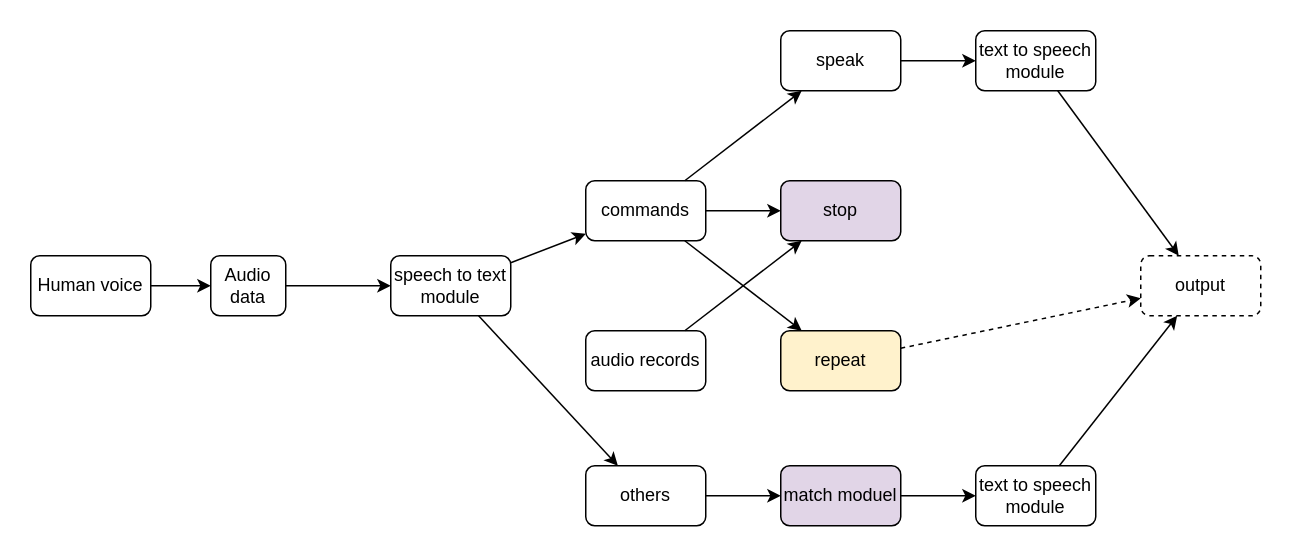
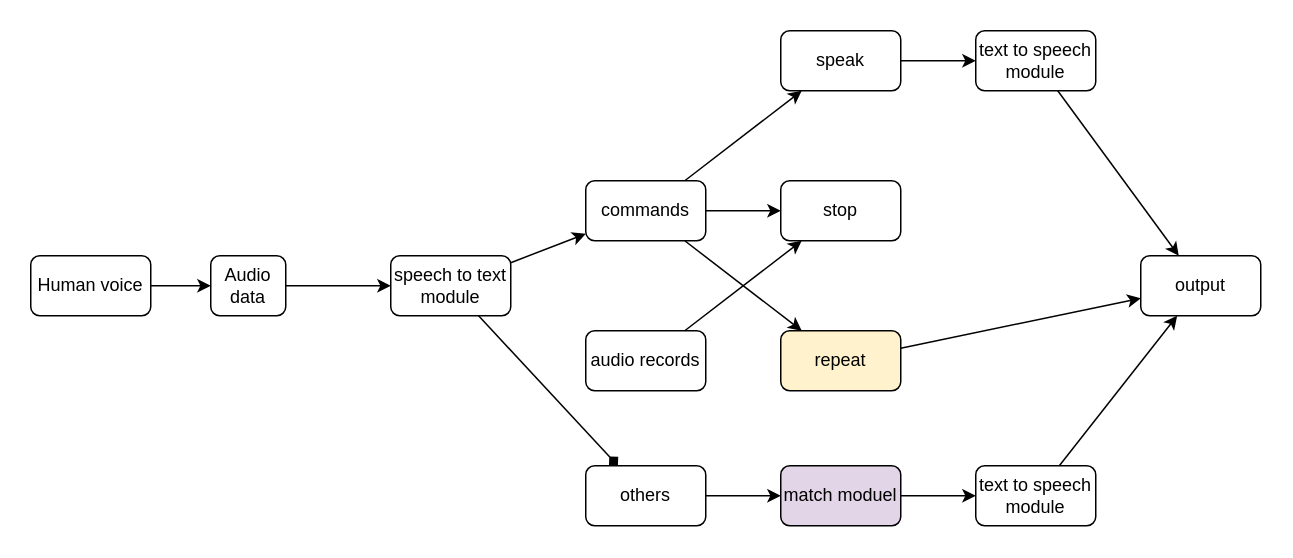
node "stop": fillcolor #e1d5e7 -> #ffffff
node "output": style dashed -> solid
edge "repeat" -> "output": style dashed -> solid
edge "speech to text module" -> "others": arrowhead classic -> diamond
